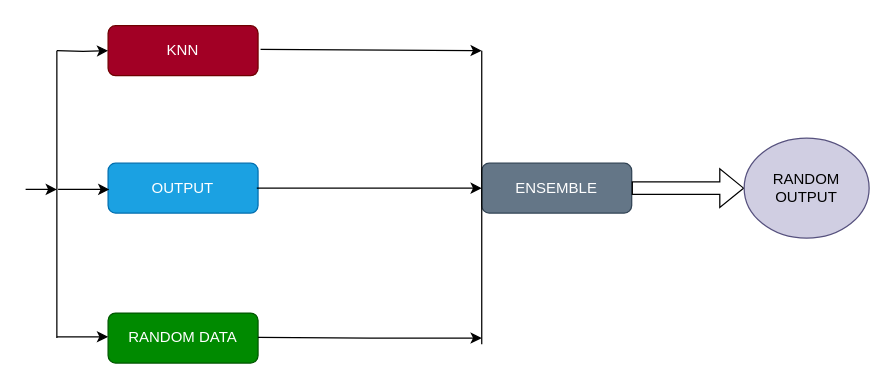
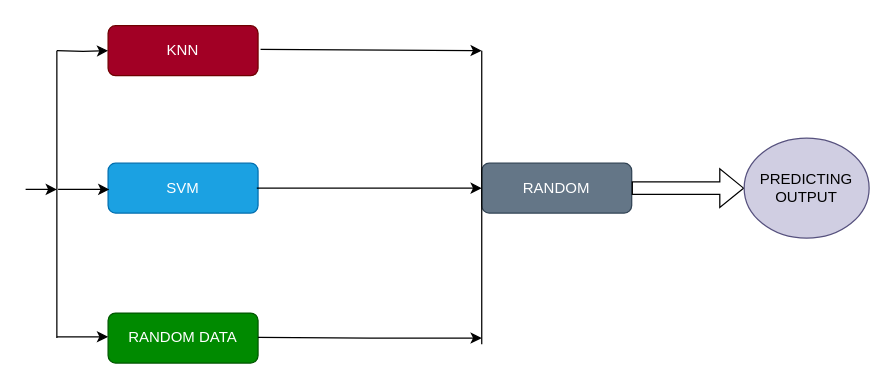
node "OUTPUT": label "OUTPUT" -> "SVM"
node "ENSEMBLE": label "ENSEMBLE" -> "RANDOM"
node "RANDOM OUTPUT": label "RANDOM OUTPUT" -> "PREDICTING OUTPUT"
